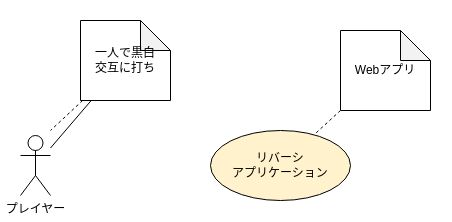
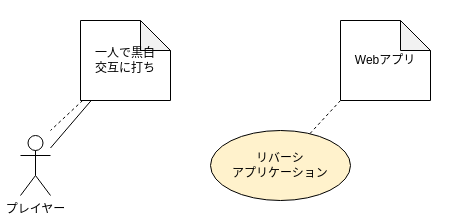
node "Webアプリ": moved (386, 71) -> (386, 61)
